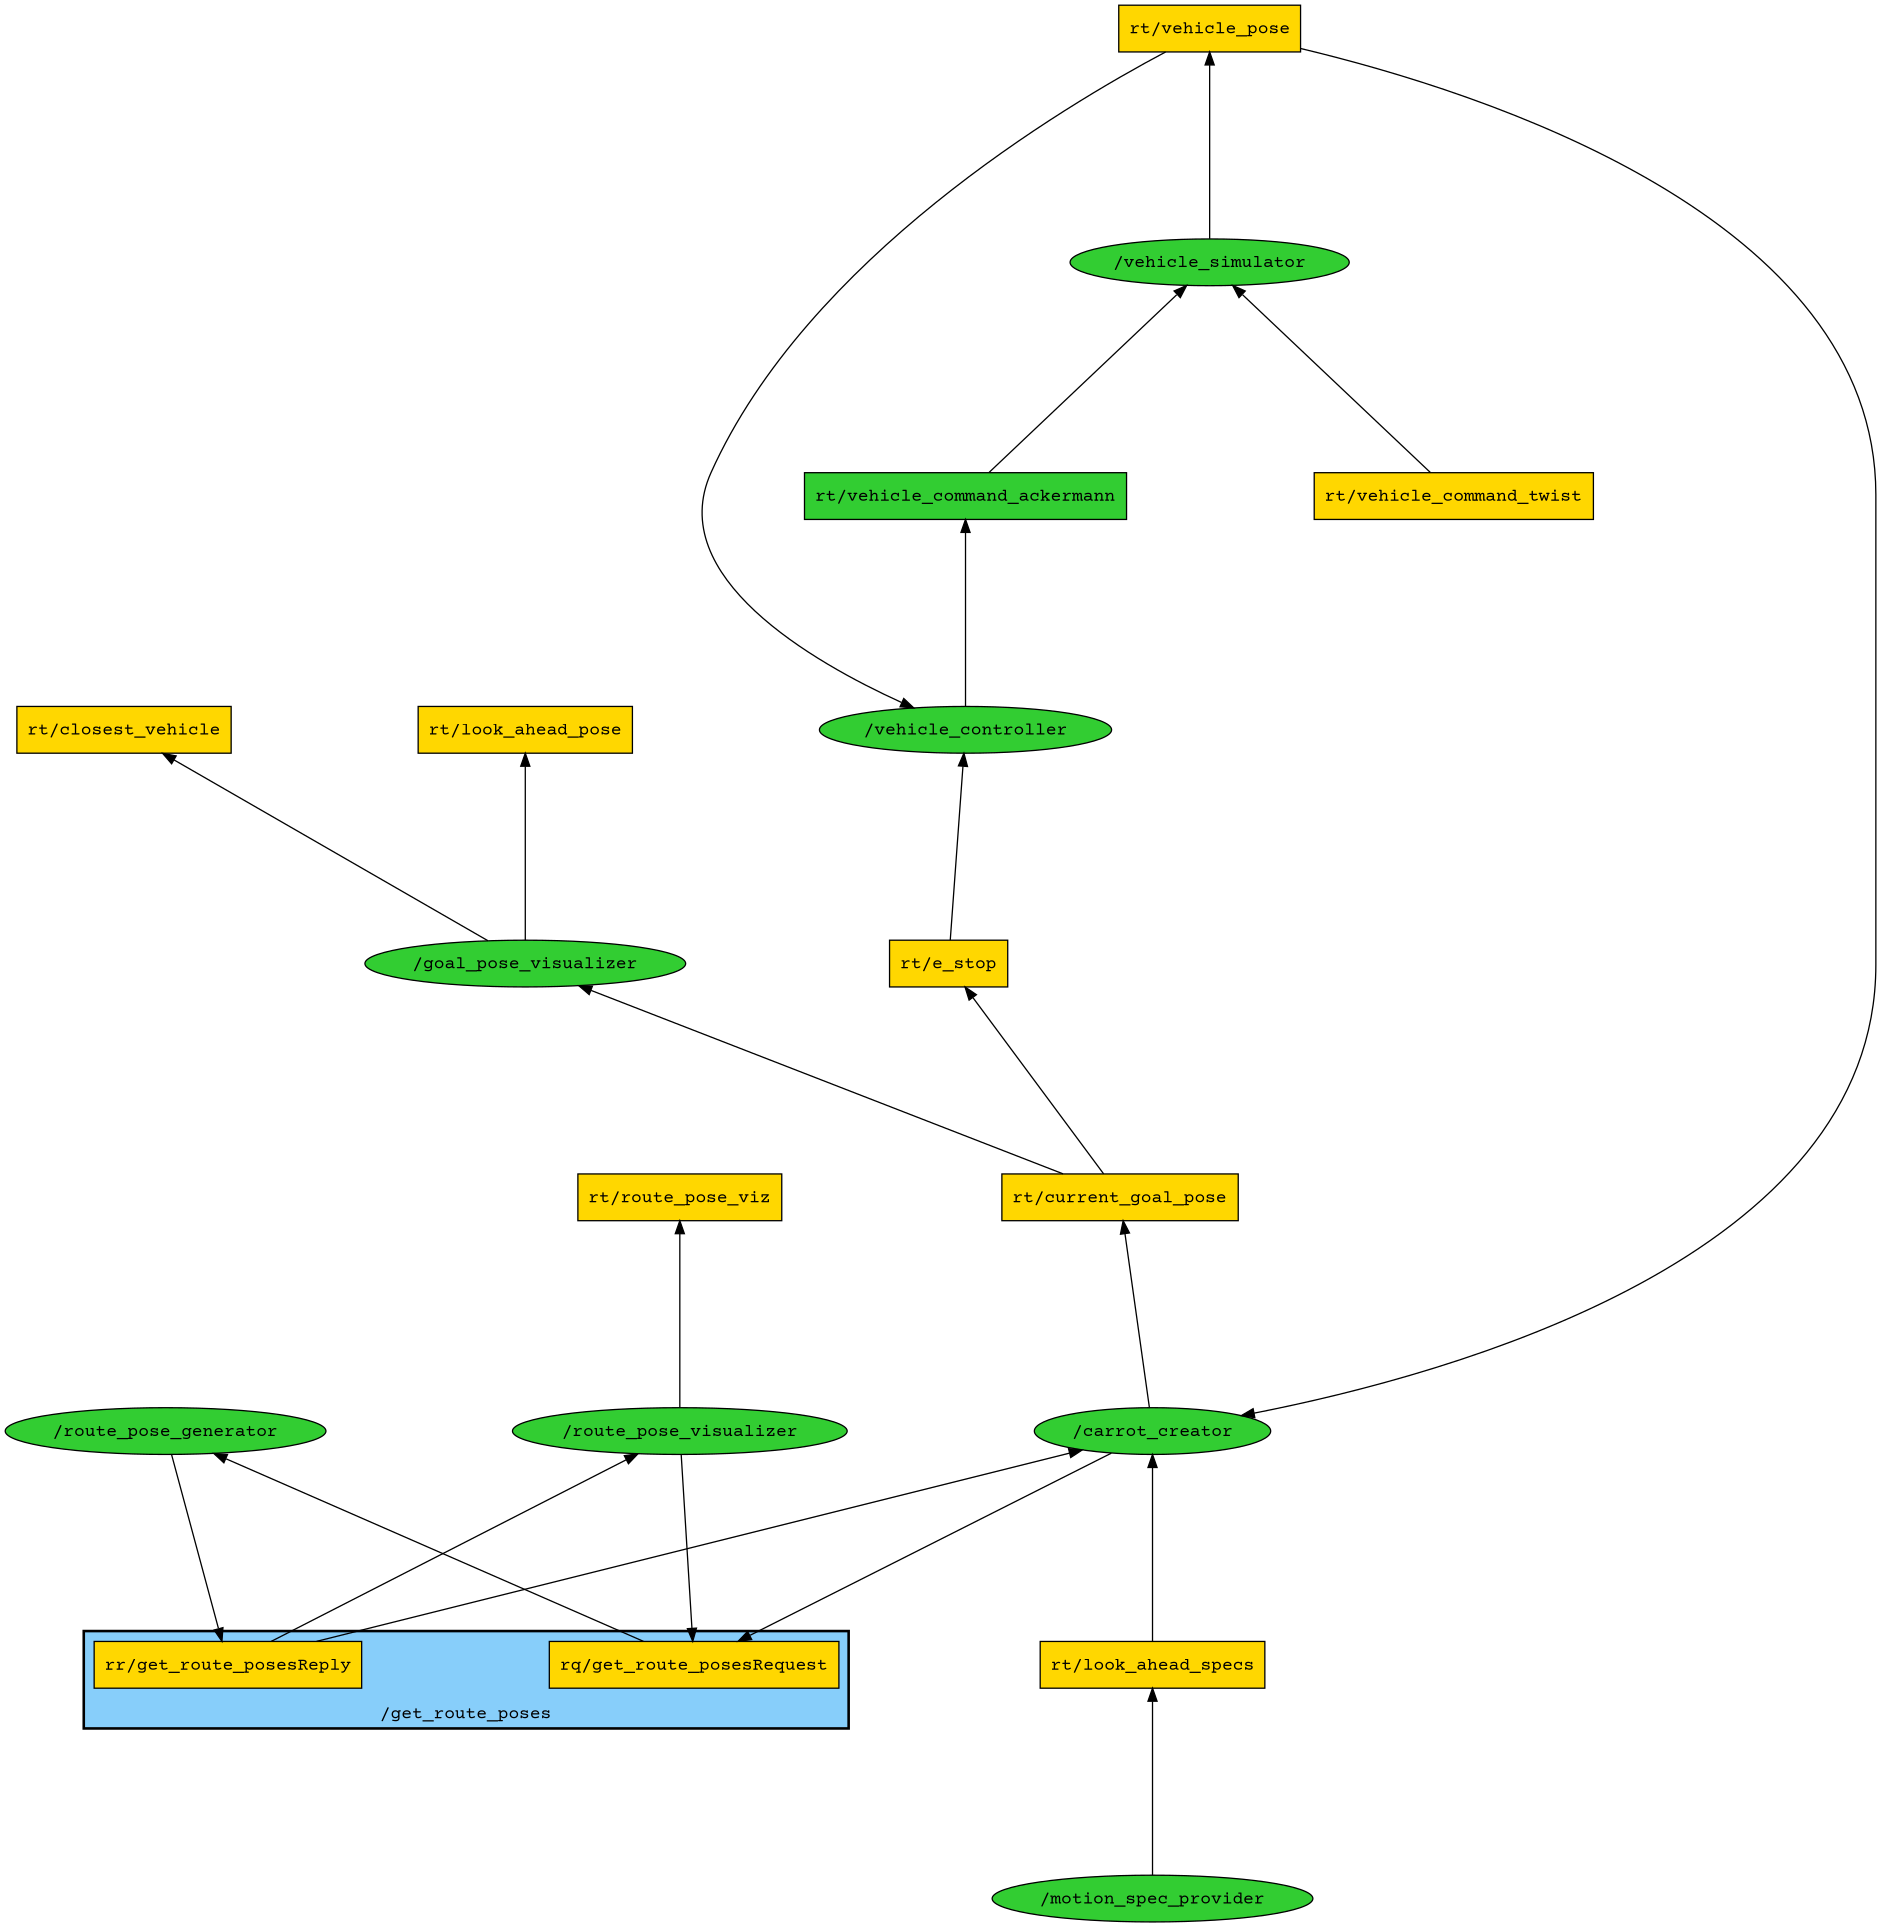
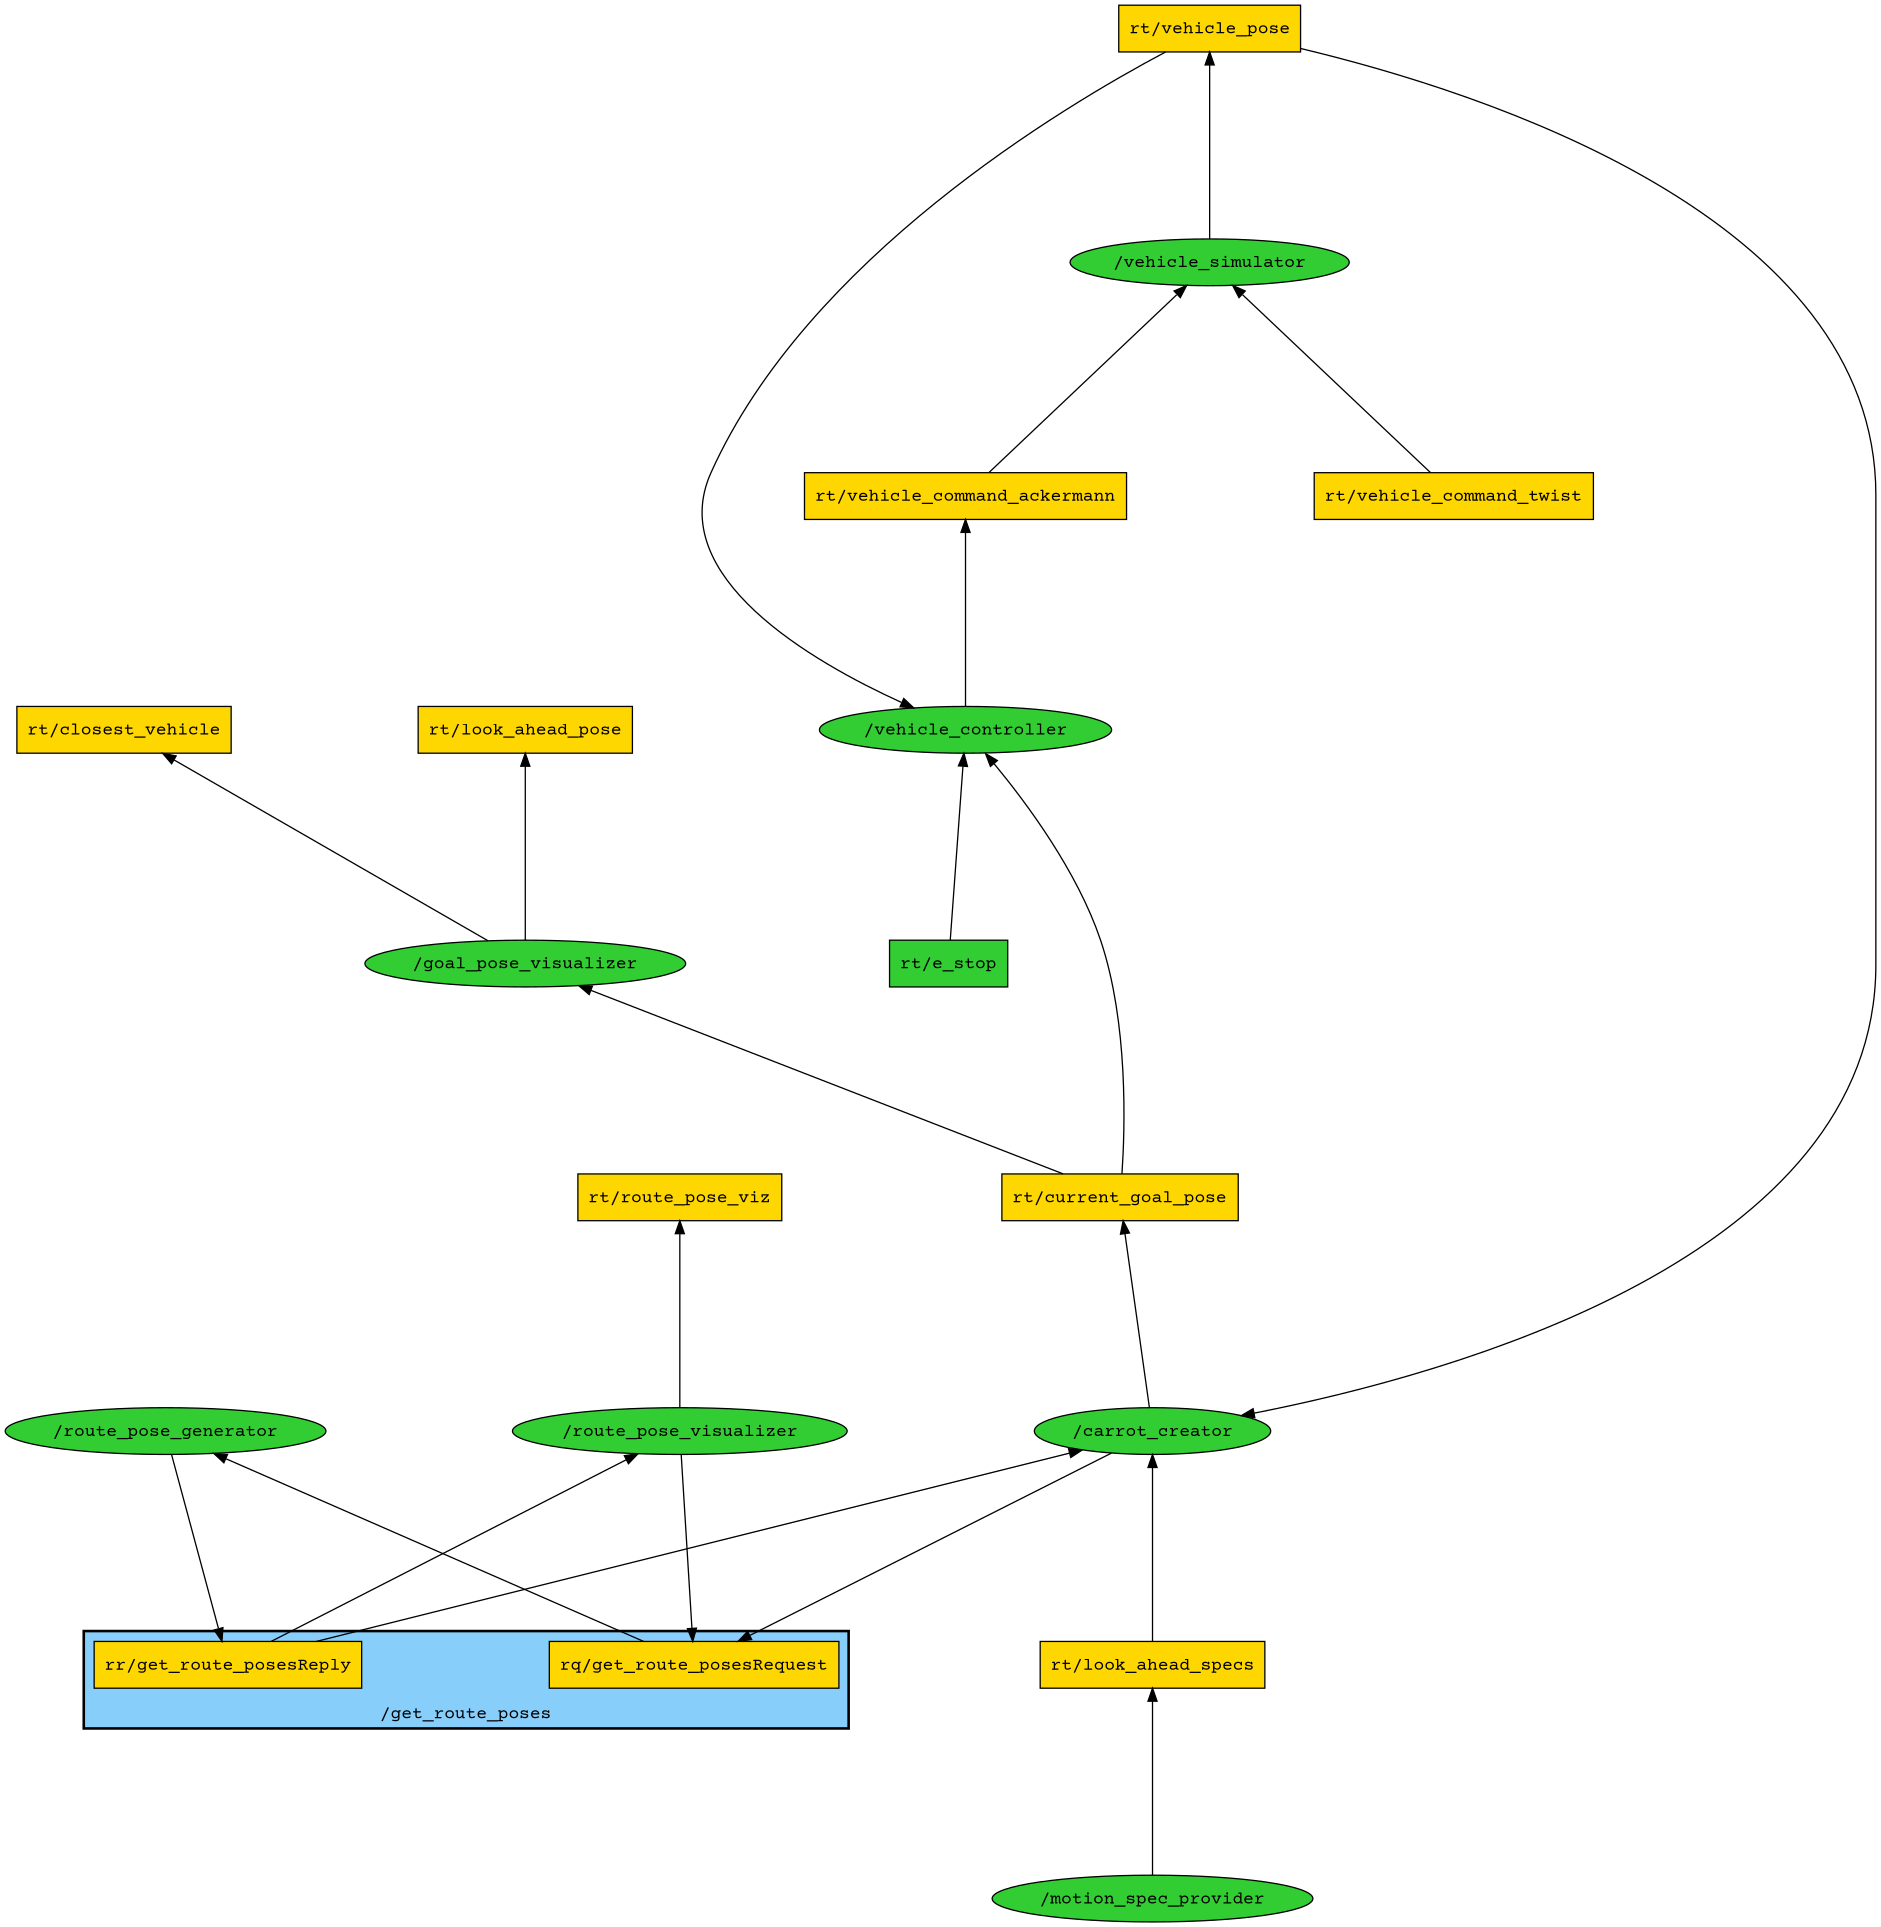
node "rt/vehicle_command_ackermann": fillcolor limegreen -> gold
node "rt/e_stop": fillcolor gold -> limegreen
edge "rt/current_goal_pose" -> "rt/e_stop": now "rt/current_goal_pose" -> "/vehicle_controller"
